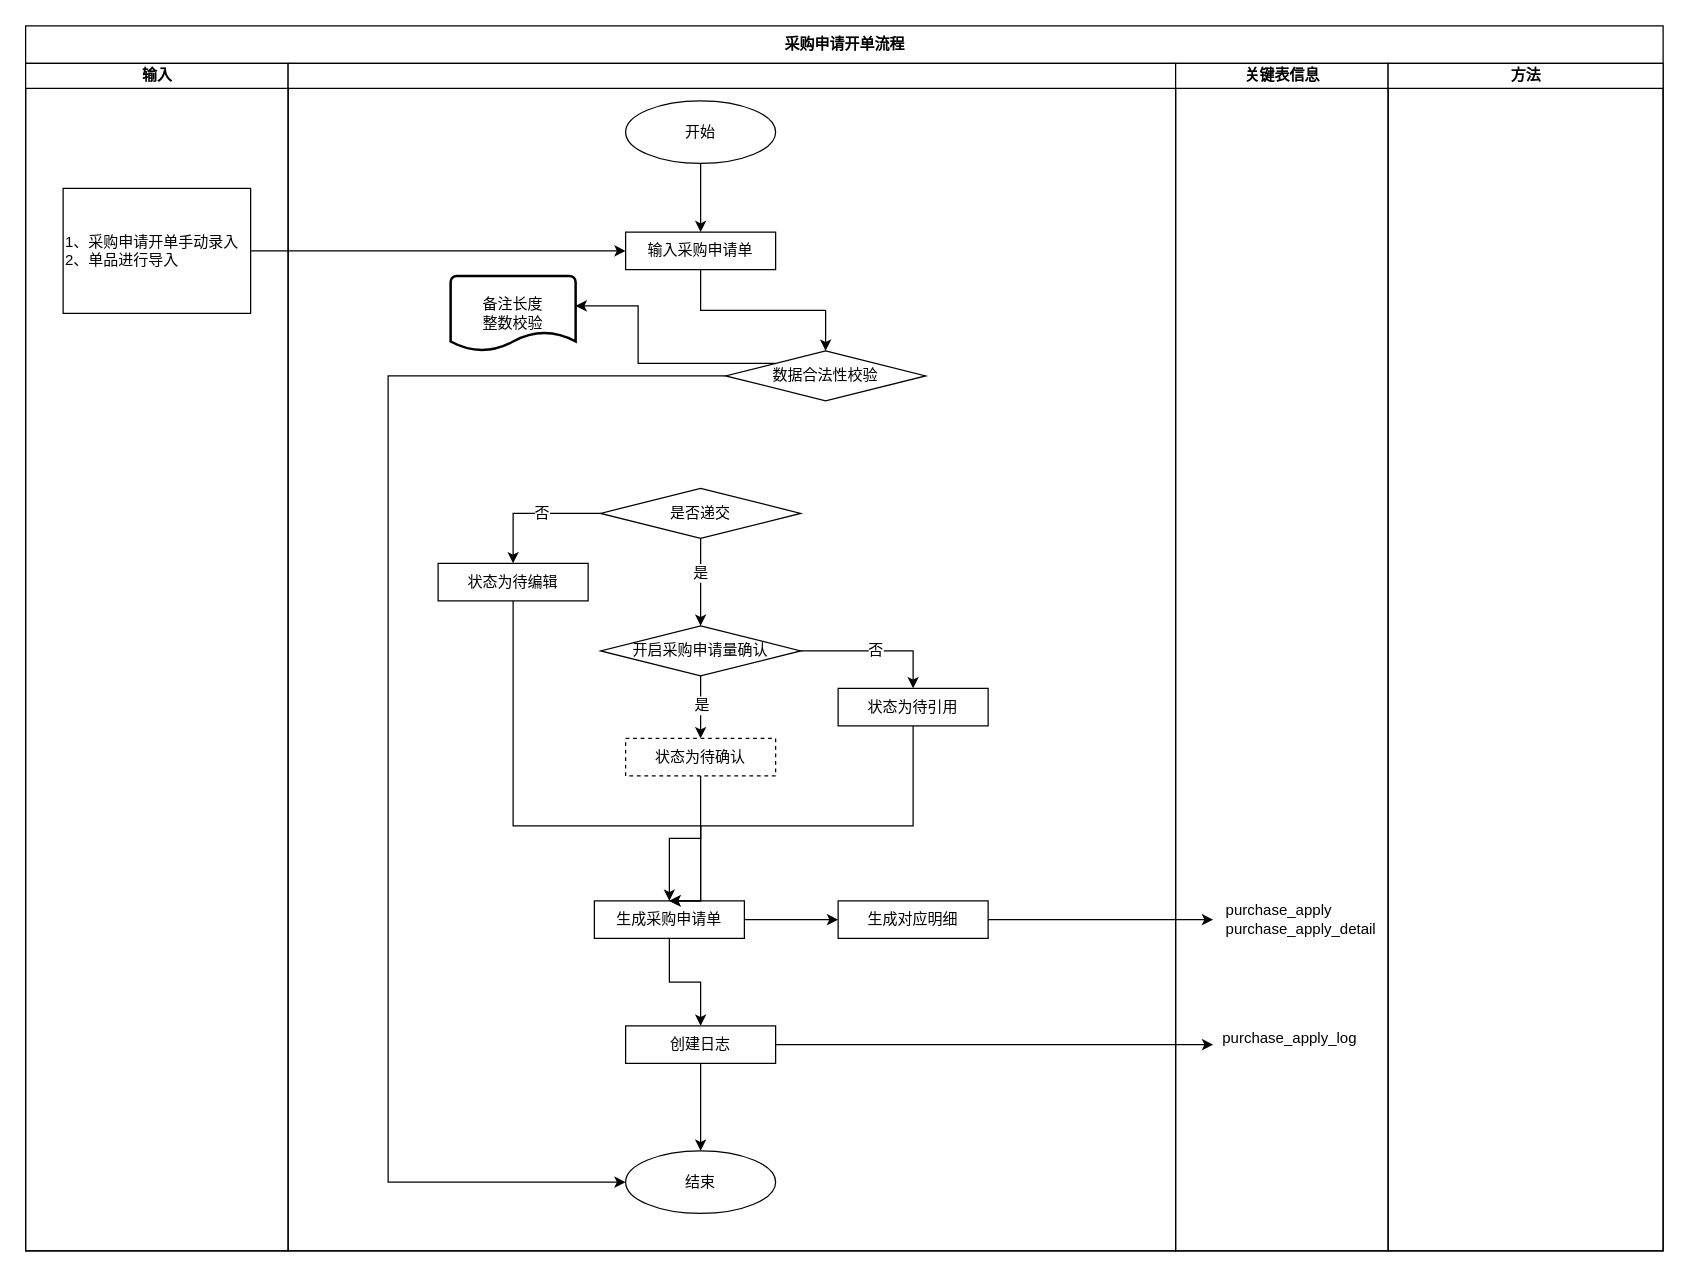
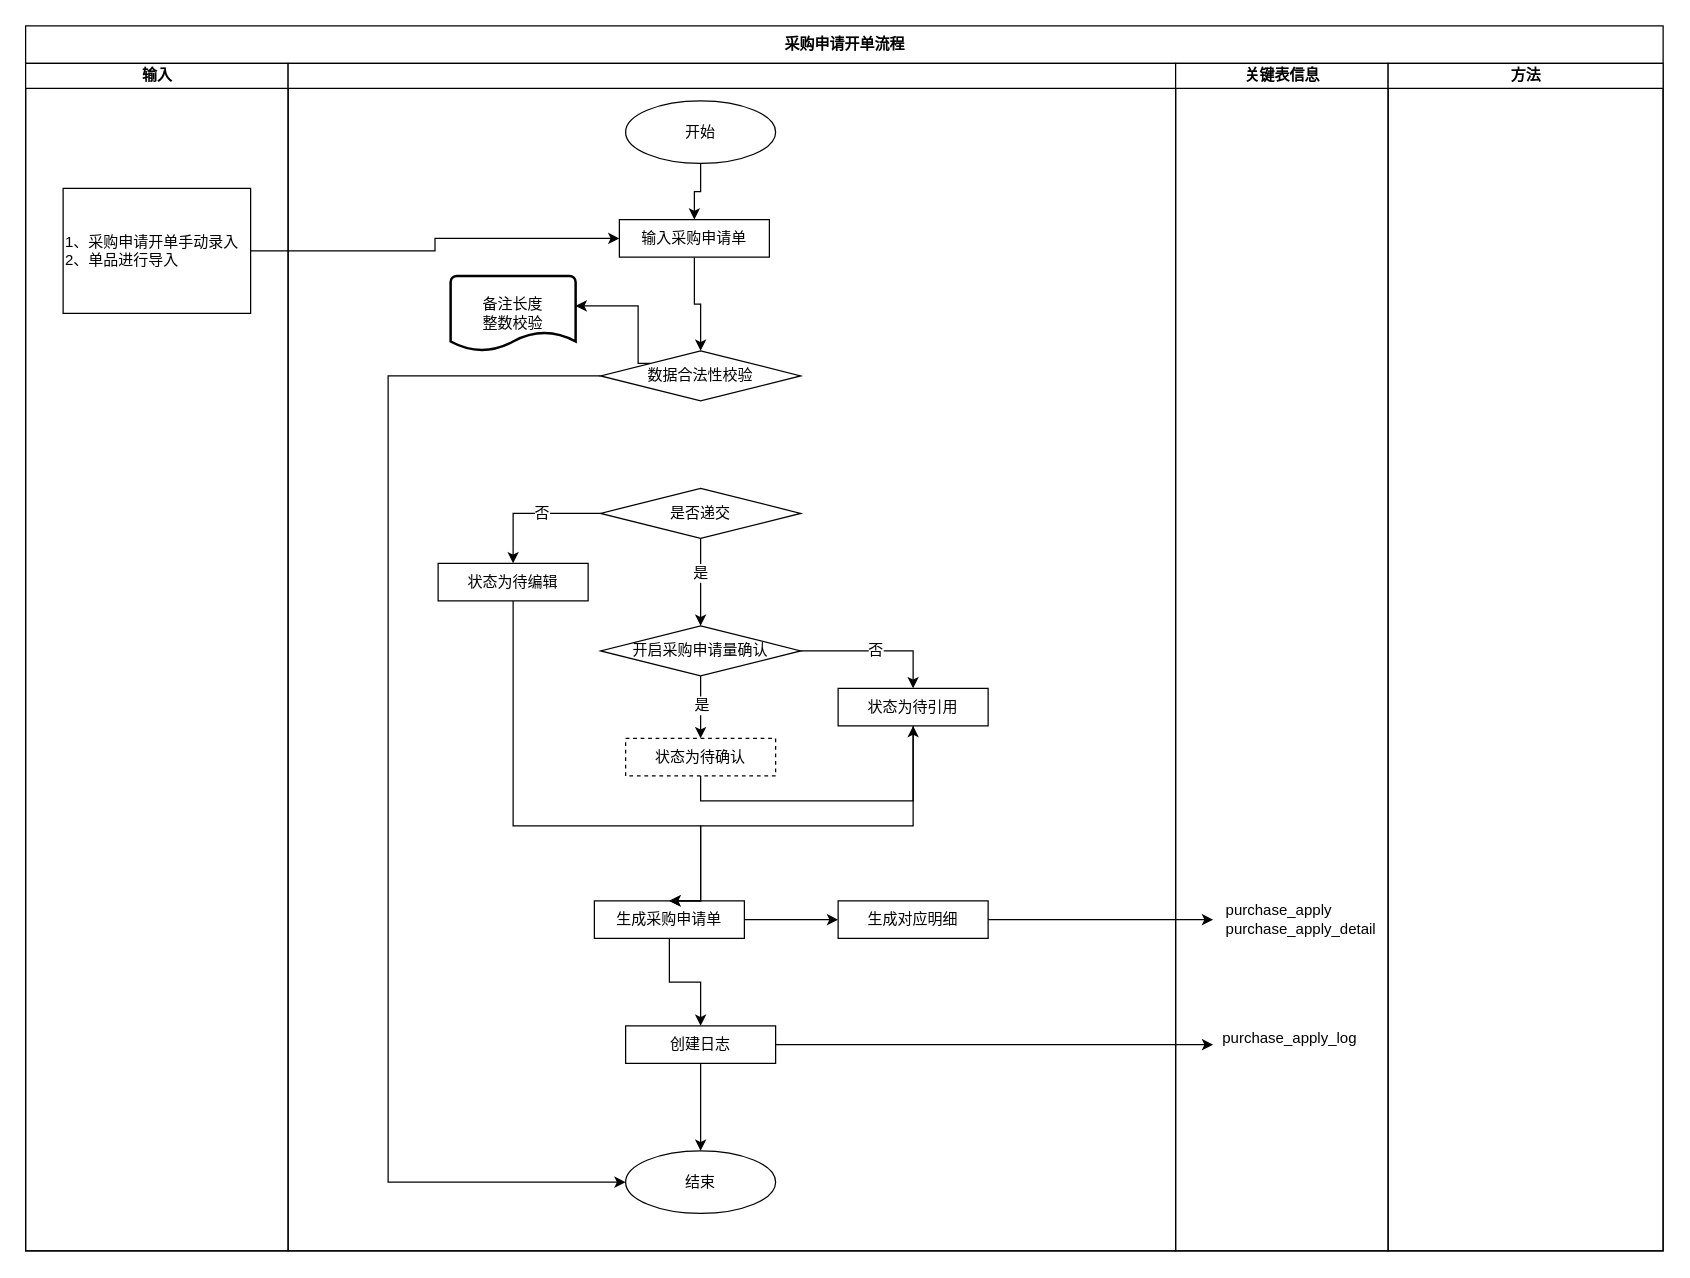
node "输入采购申请单": moved (701, 251) -> (694, 238)
node "数据合法性校验": moved (826, 376) -> (701, 376)
edge "状态为待确认" -> "生成采购申请单": now "状态为待确认" -> "状态为待引用"
